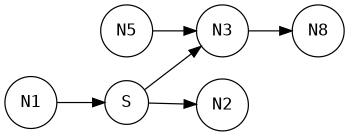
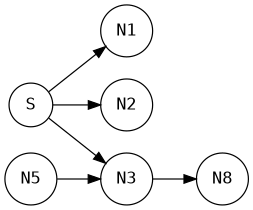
edge "N1" -> "S": reversed
